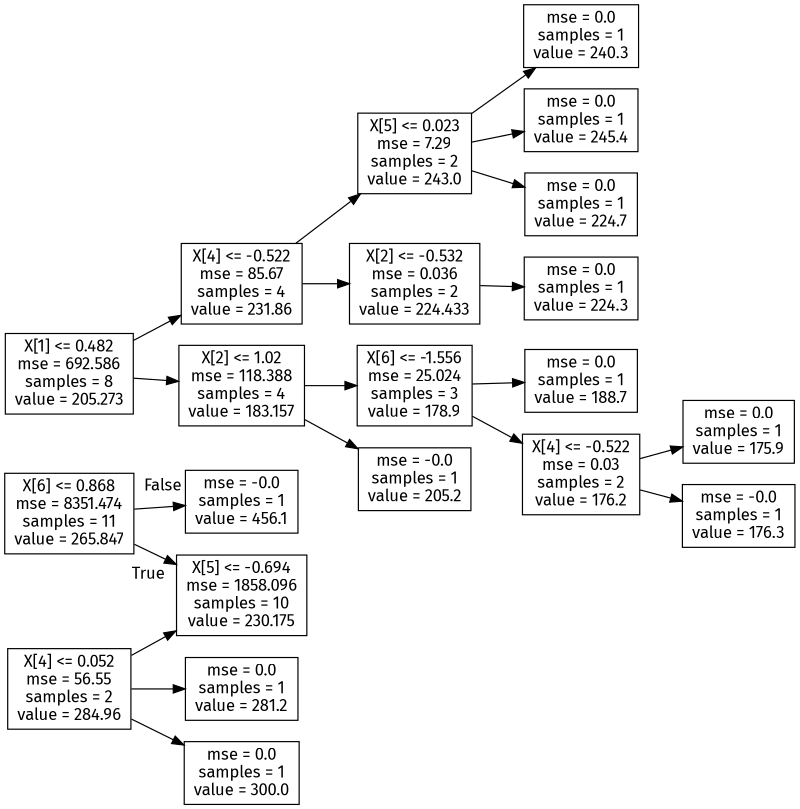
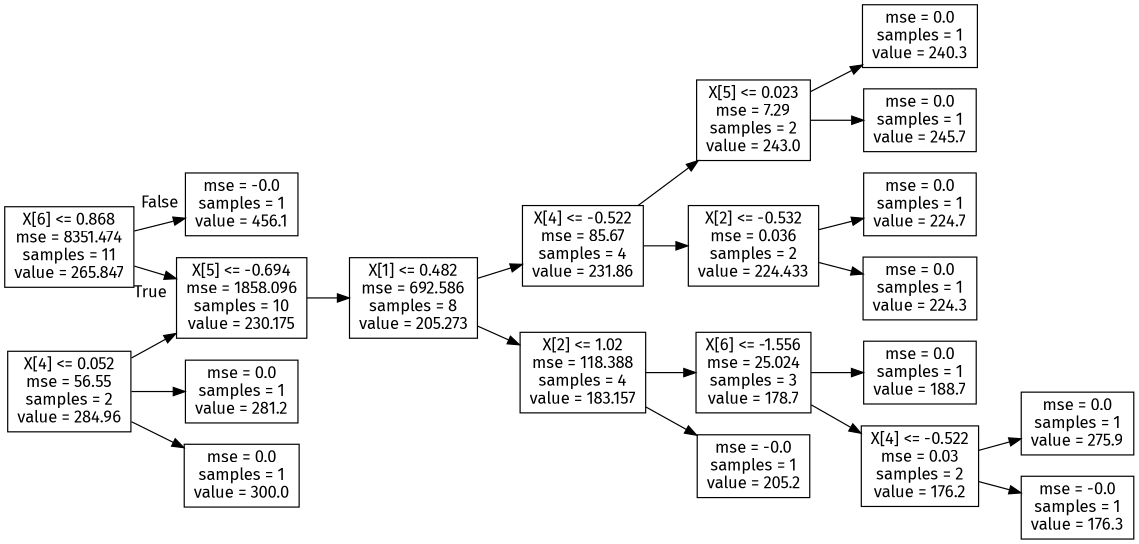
node "mse = 0.0 samples = 1 value = 245.4": label "mse = 0.0 samples = 1 value = 245.4" -> "mse = 0.0 samples = 1 value = 245.7"
edge "X[5] <= 0.023 mse = 7.29 samples = 2 value = 243.0" -> "mse = 0.0 samples = 1 value = 224.7": now "X[2] <= -0.532 mse = 0.036 samples = 2 value = 224.433" -> "mse = 0.0 samples = 1 value = 224.7"
edge "X[5] <= -0.694 mse = 1858.096 samples = 10 value = 230.175" -> "X[1] <= 0.482 mse = 692.586 samples = 8 value = 205.273": added
node "X[6] <= -1.556 mse = 25.024 samples = 3 value = 178.9": label "X[6] <= -1.556 mse = 25.024 samples = 3 value = 178.9" -> "X[6] <= -1.556 mse = 25.024 samples = 3 value = 178.7"
node "mse = 0.0 samples = 1 value = 175.9": label "mse = 0.0 samples = 1 value = 175.9" -> "mse = 0.0 samples = 1 value = 275.9"
